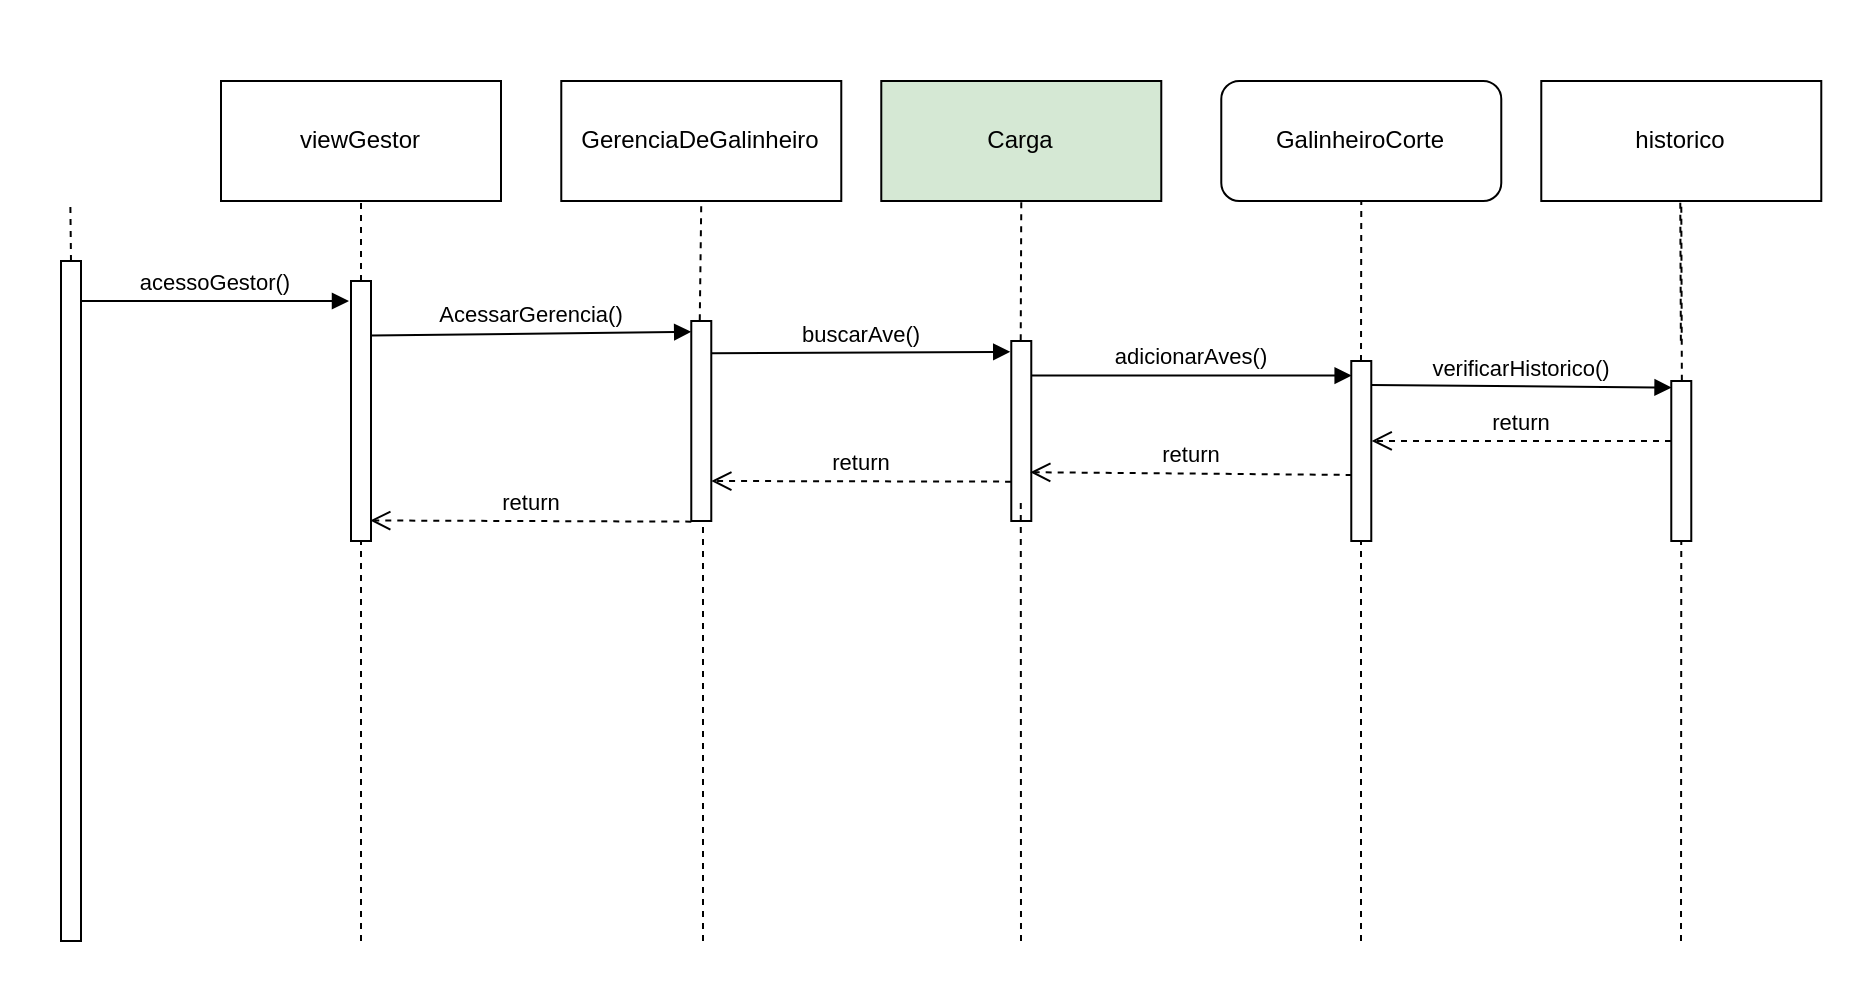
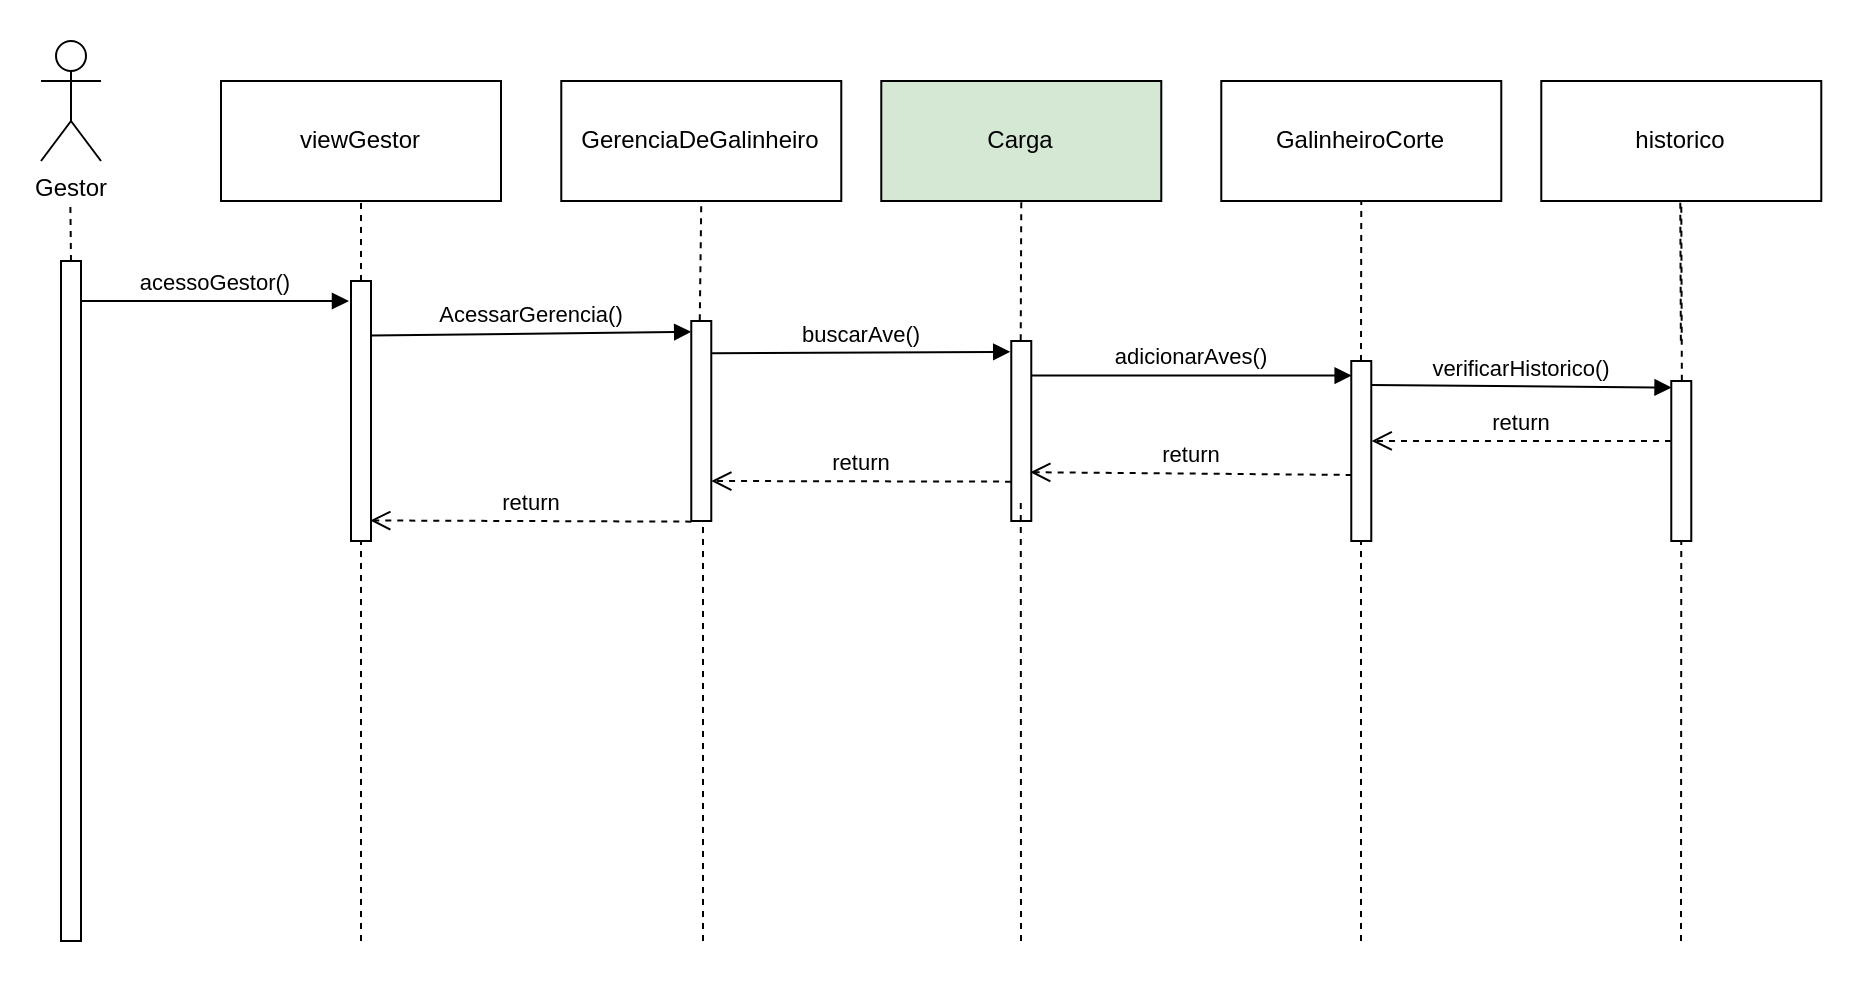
node "Gestor": added
node "GalinheiroCorte": shape rounded rectangle -> rectangle
